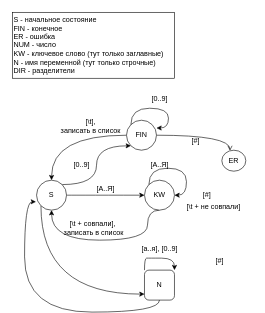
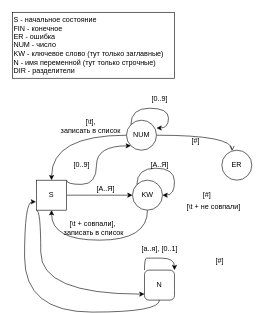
node "FIN": label "FIN" -> "NUM"
node "ER": size 24x21 -> 30x30
node "S": shape ellipse -> rectangle
node "KW": moved (159, 195) -> (147, 195)
node "[a..я], [0..9]": label "[a..я], [0..9]" -> "[a..я], [0..1]"
